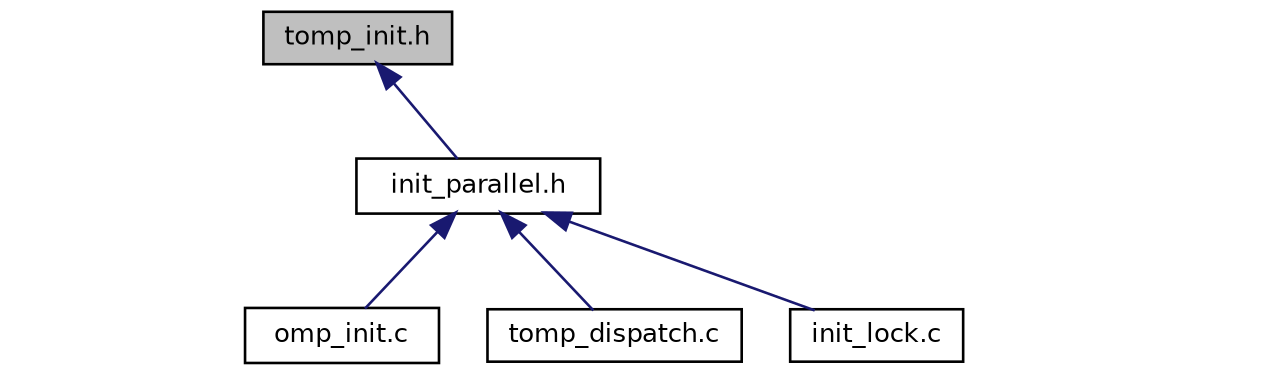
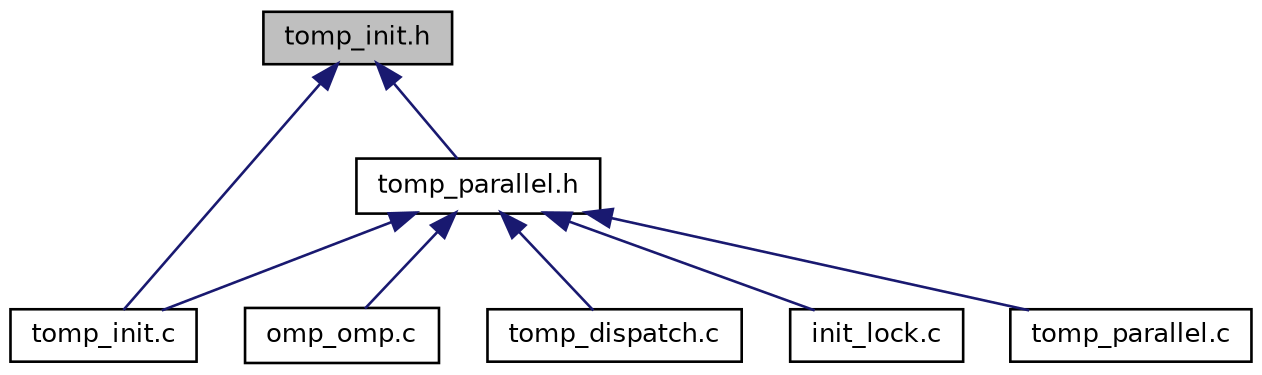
node "init_parallel.h": label "init_parallel.h" -> "tomp_parallel.h"
node "tomp_init.c": added
node "omp_init.c": label "omp_init.c" -> "omp_omp.c"
node "tomp_parallel.c": added
